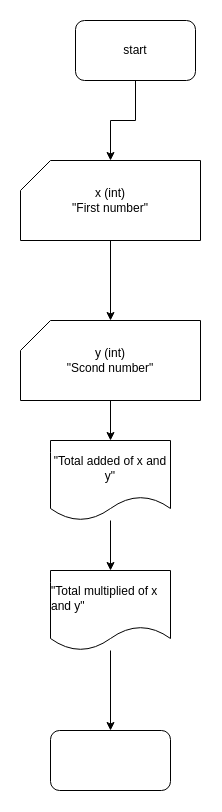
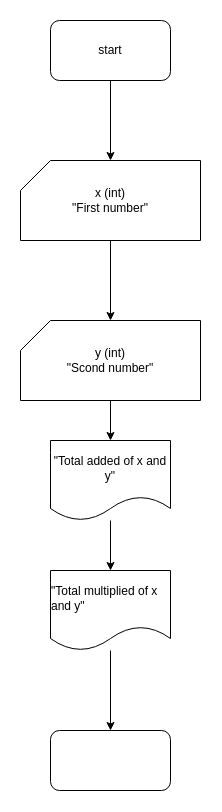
node "start": moved (136, 51) -> (111, 51)
